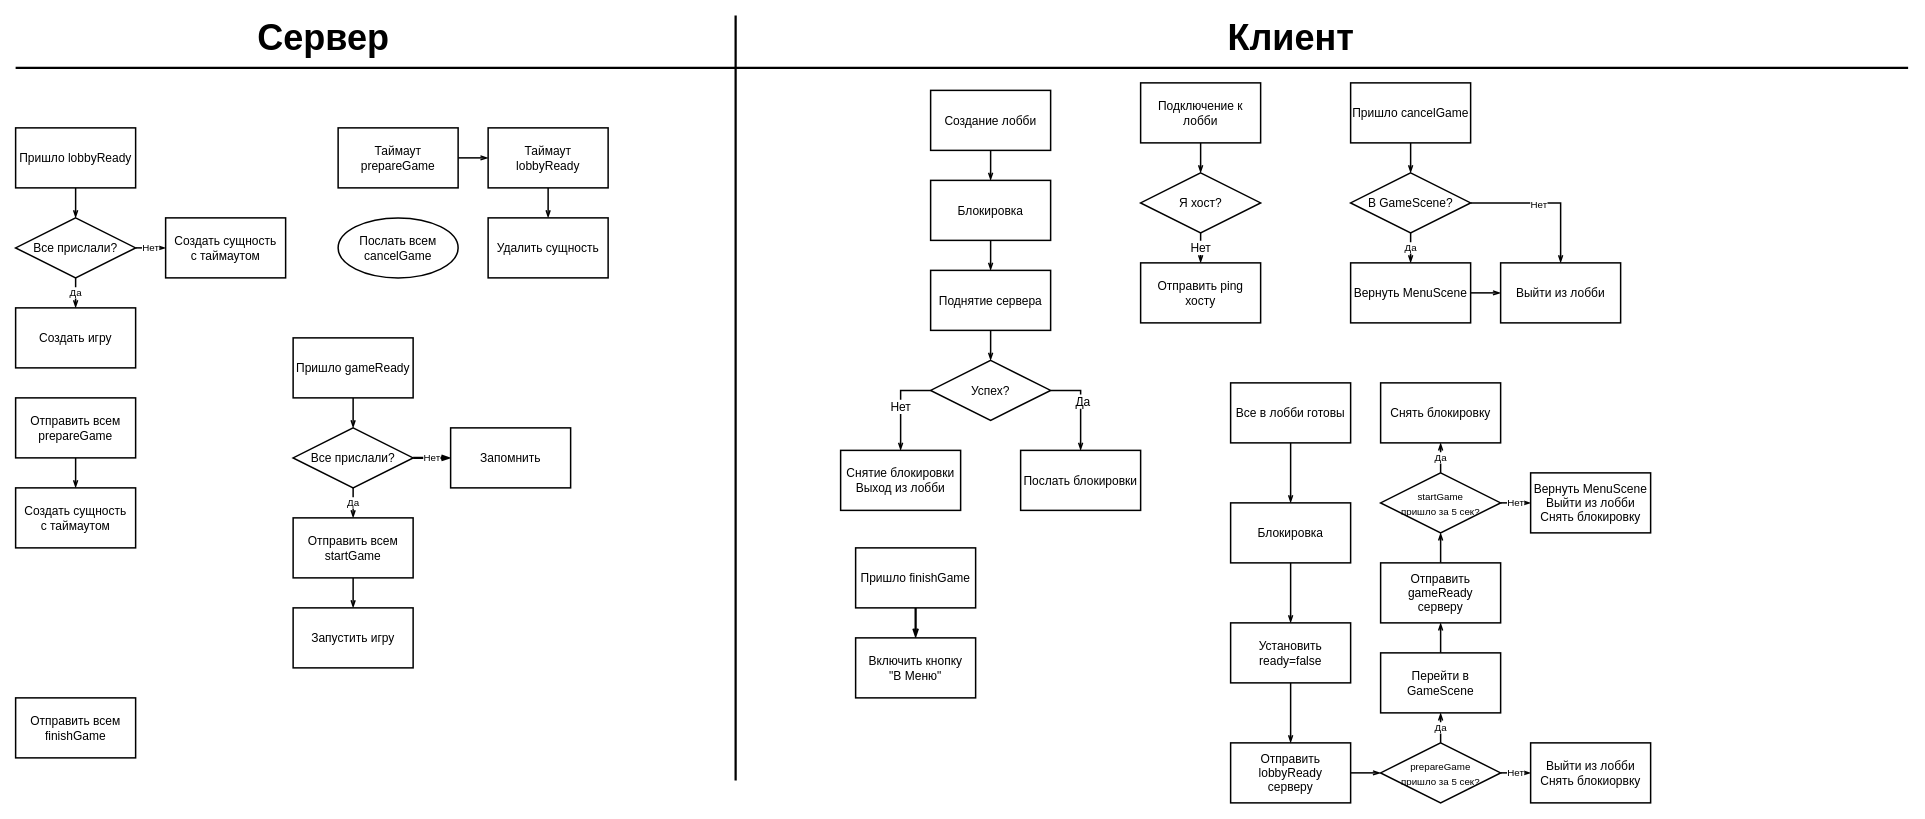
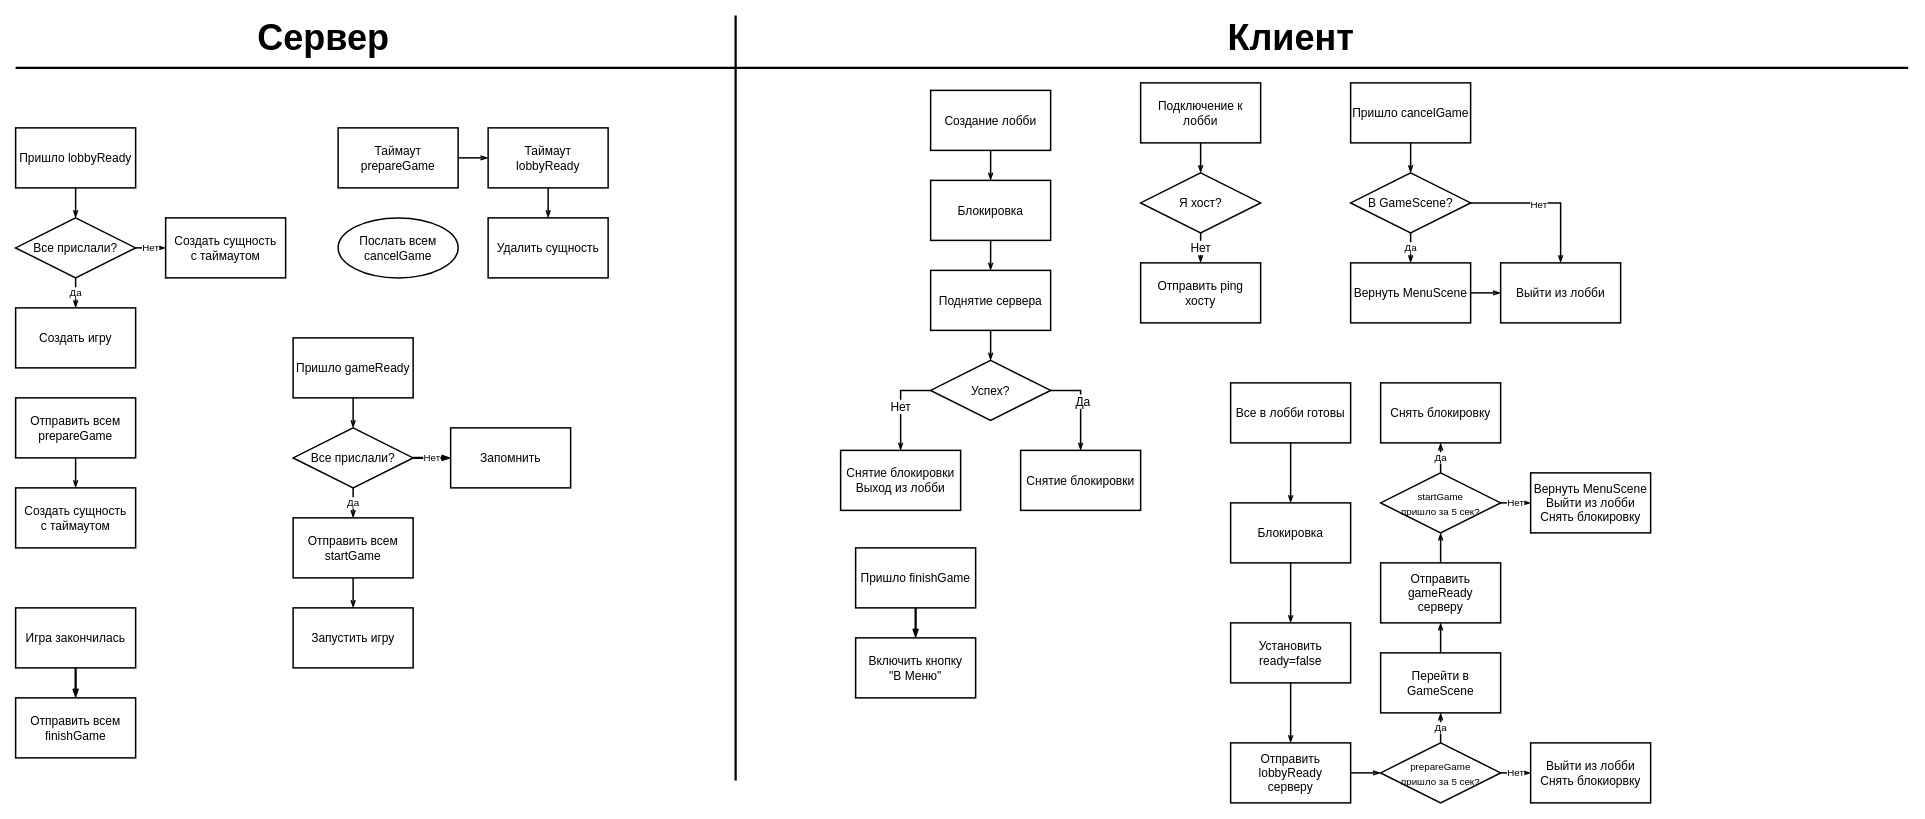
node "Послать блокировки": label "Послать блокировки" -> "Снятие блокировки"
node "Игра закончилась": added
edge "Игра закончилась" -> "Отправить всем finishGame": added
